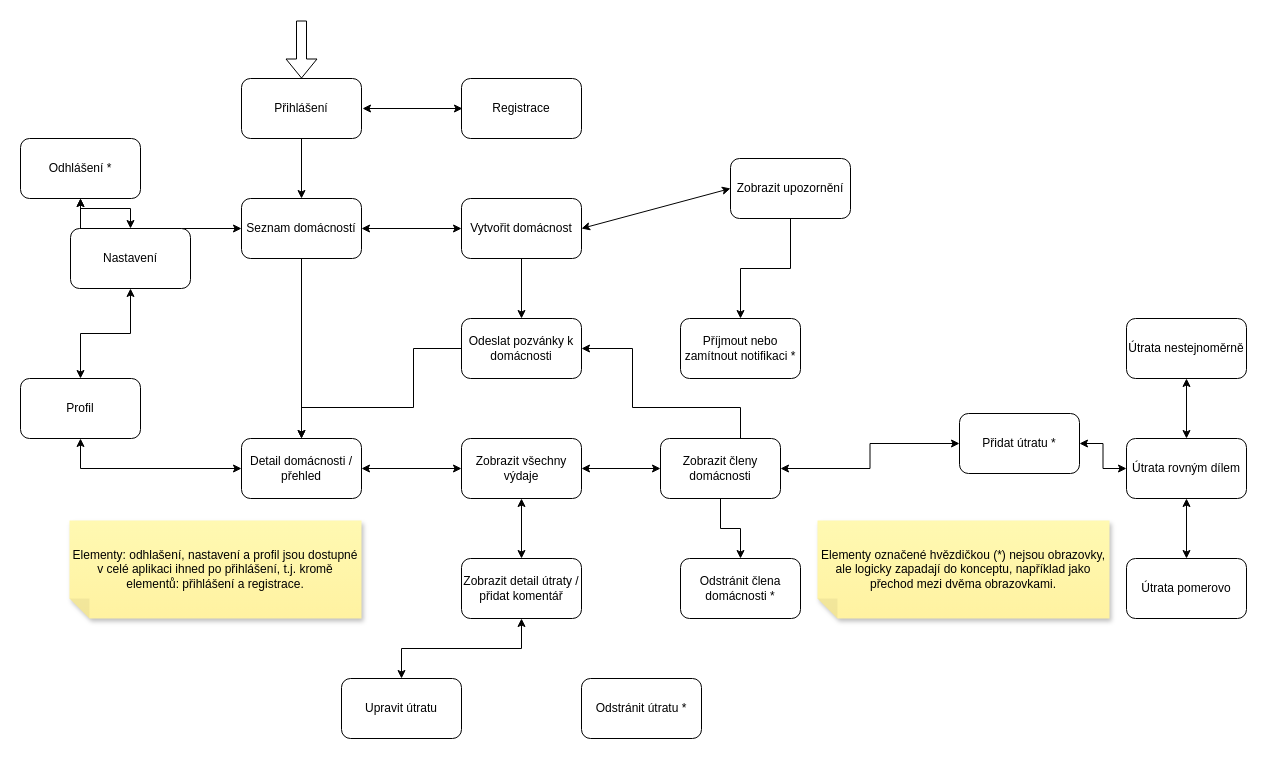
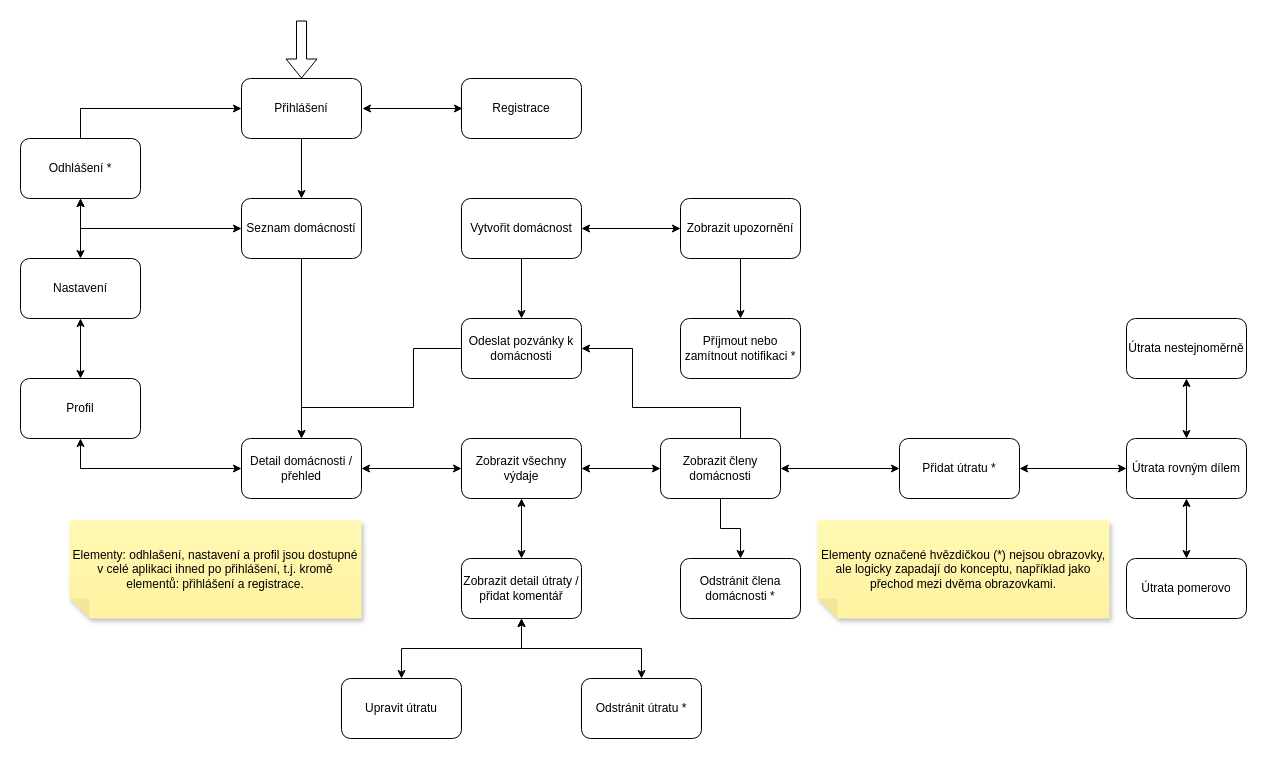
edge "Odhlášení *" -> "Přihlášení": added
node "Zobrazit upozornění": moved (791, 189) -> (741, 229)
edge "Seznam domácností" -- "Vytvořit domácnost": removed
node "Nastavení": moved (131, 259) -> (81, 289)
node "Přidat útratu *": moved (1020, 444) -> (960, 469)
edge "Zobrazit detail útraty / přidat komentář" -- "Odstránit útratu *": added
